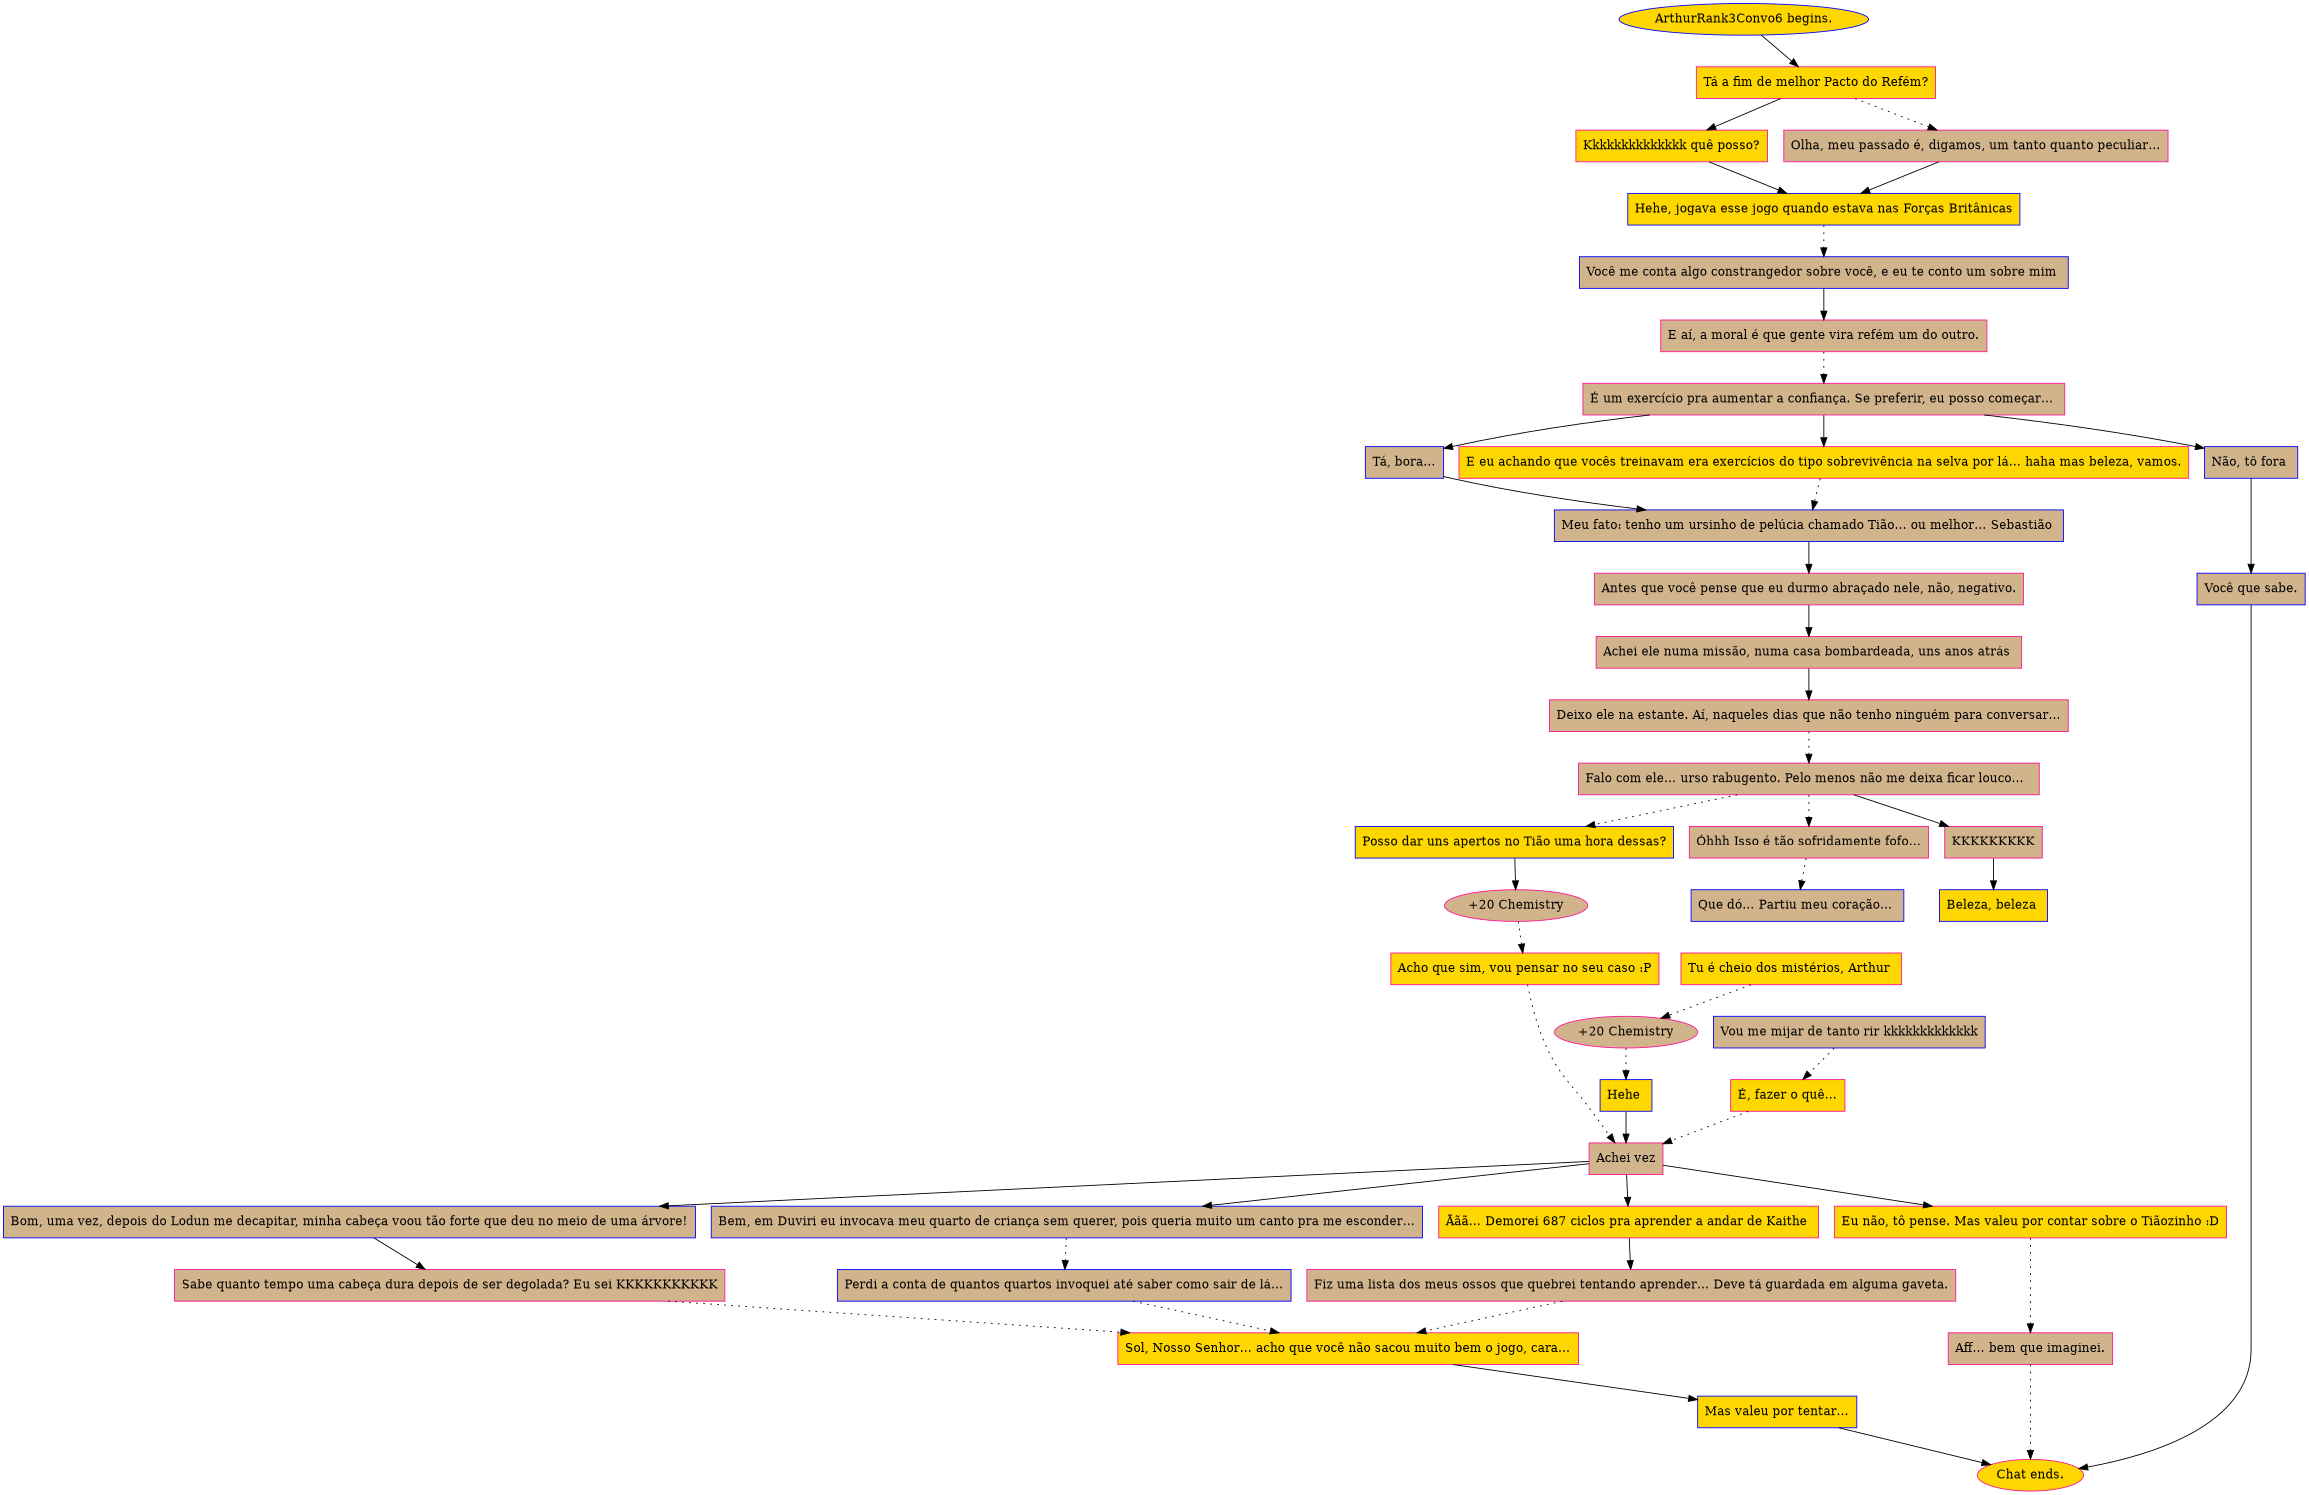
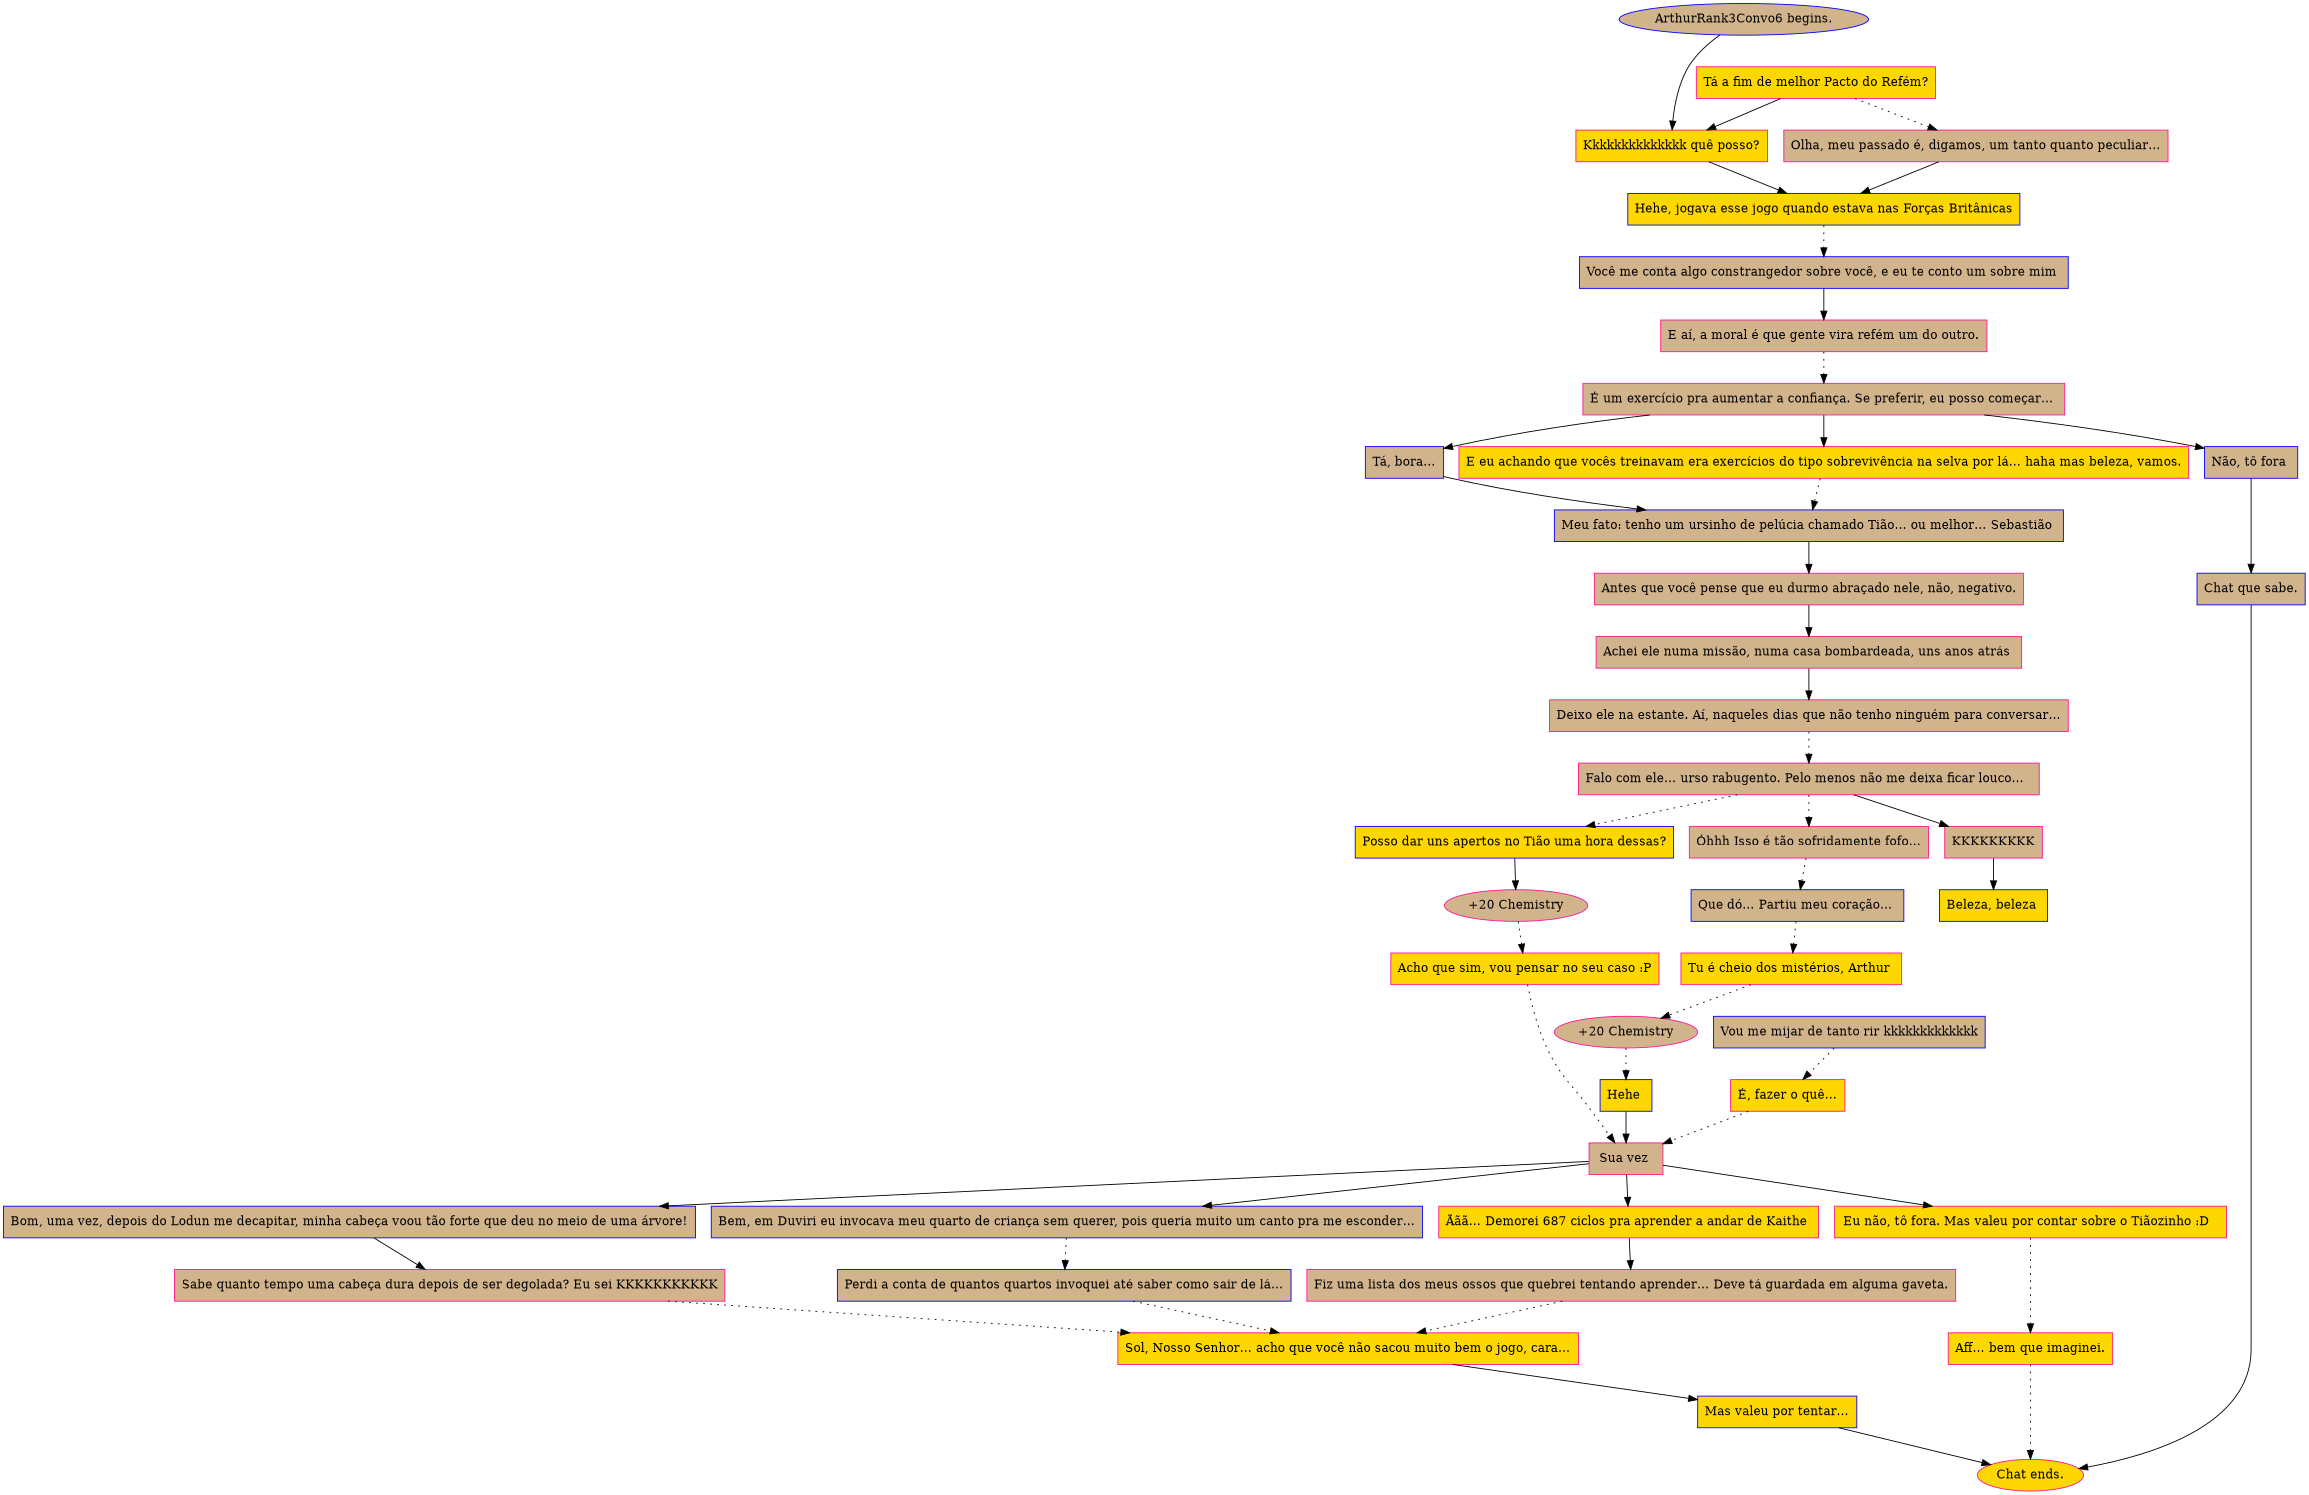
node "ArthurRank3Convo6 begins.": fillcolor gold -> tan
edge "ArthurRank3Convo6 begins." -> "Tá a fim de melhor Pacto do Refém?": now "ArthurRank3Convo6 begins." -> "Kkkkkkkkkkkkkk quê posso?"
node "Você que sabe.": label "Você que sabe." -> "Chat que sabe."
edge "Que dó… Partiu meu coração…" -> "Tu é cheio dos mistérios, Arthur": added
node "Achei vez": label "Achei vez" -> "Sua vez"
node "Eu não, tô pense. Mas valeu por contar sobre o Tiãozinho :D": label "Eu não, tô pense. Mas valeu por contar sobre o Tiãozinho :D" -> "Eu não, tô fora. Mas valeu por contar sobre o Tiãozinho :D"
node "Aff… bem que imaginei.": fillcolor tan -> gold
